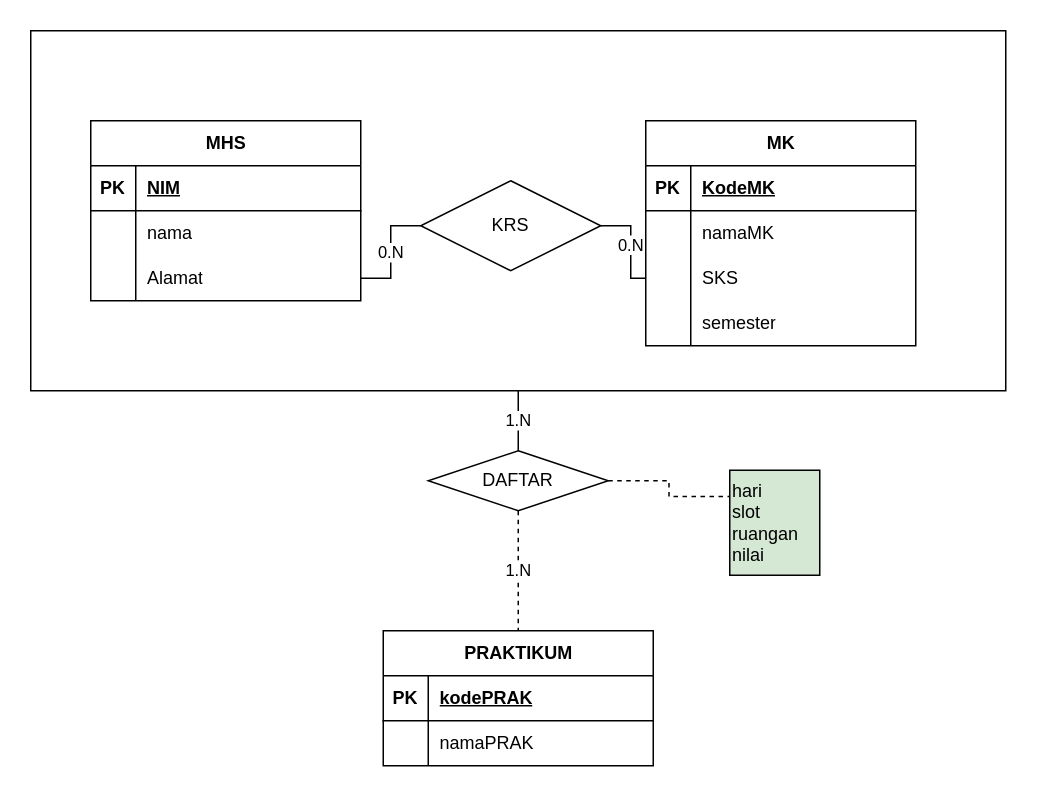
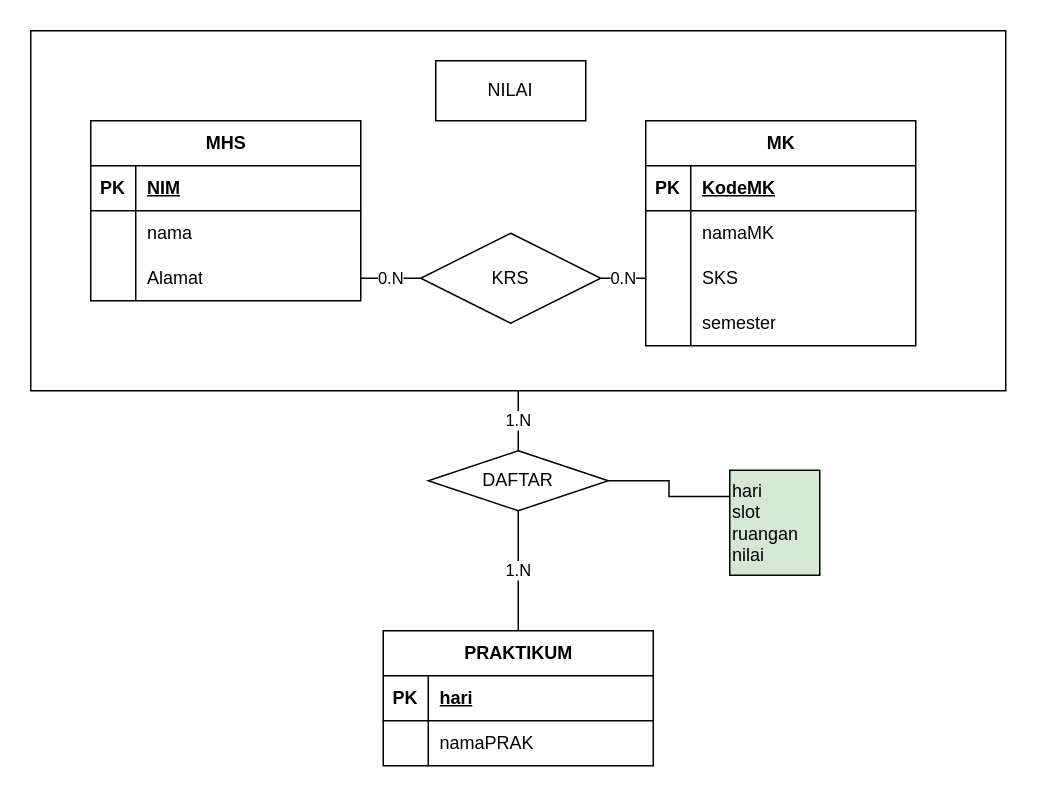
node "NILAI": added
node "KRS": moved (511, 226) -> (511, 278)
edge "DAFTAR" -- "hari slot ruangan nilai": style dashed -> solid
edge "DAFTAR" -- "PRAKTIKUM": style dashed -> solid
node "kodePRAK": label "kodePRAK" -> "hari"
